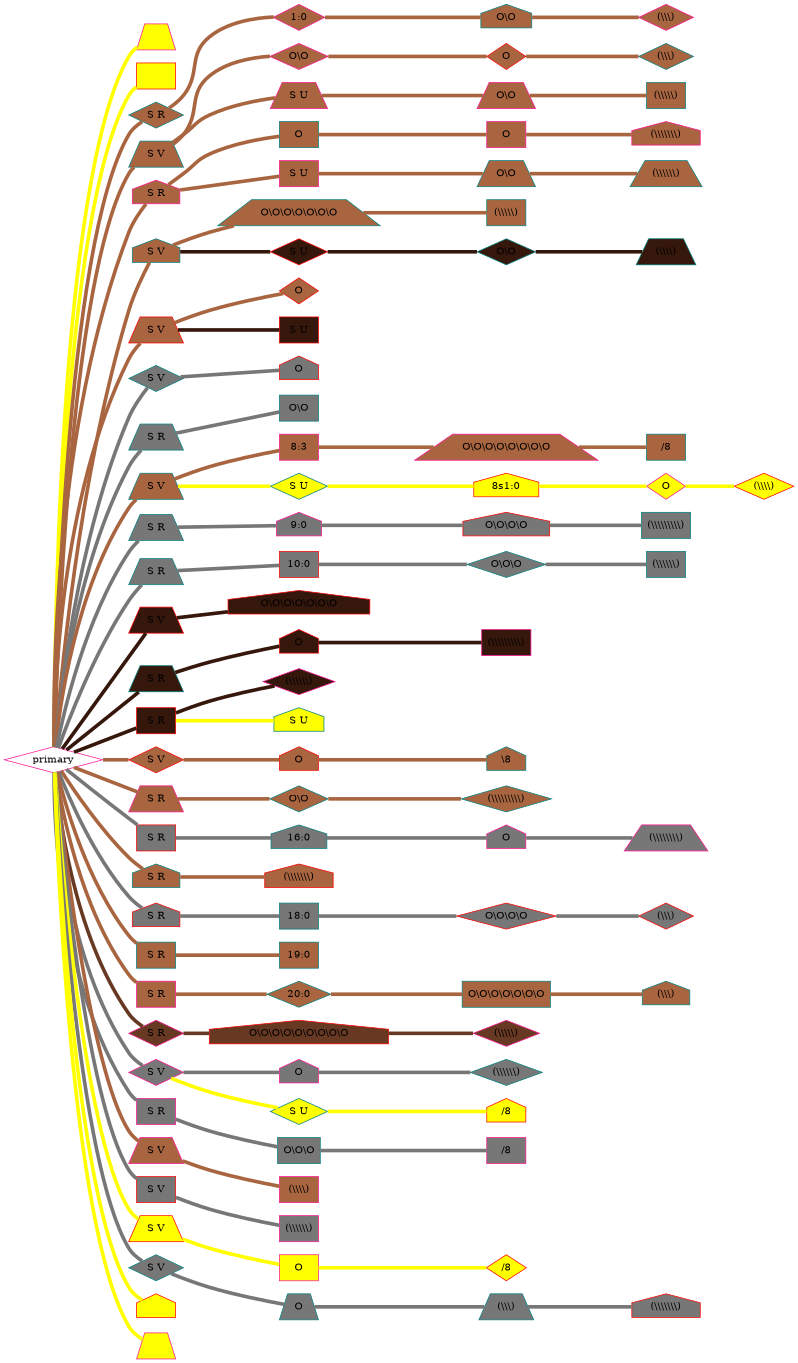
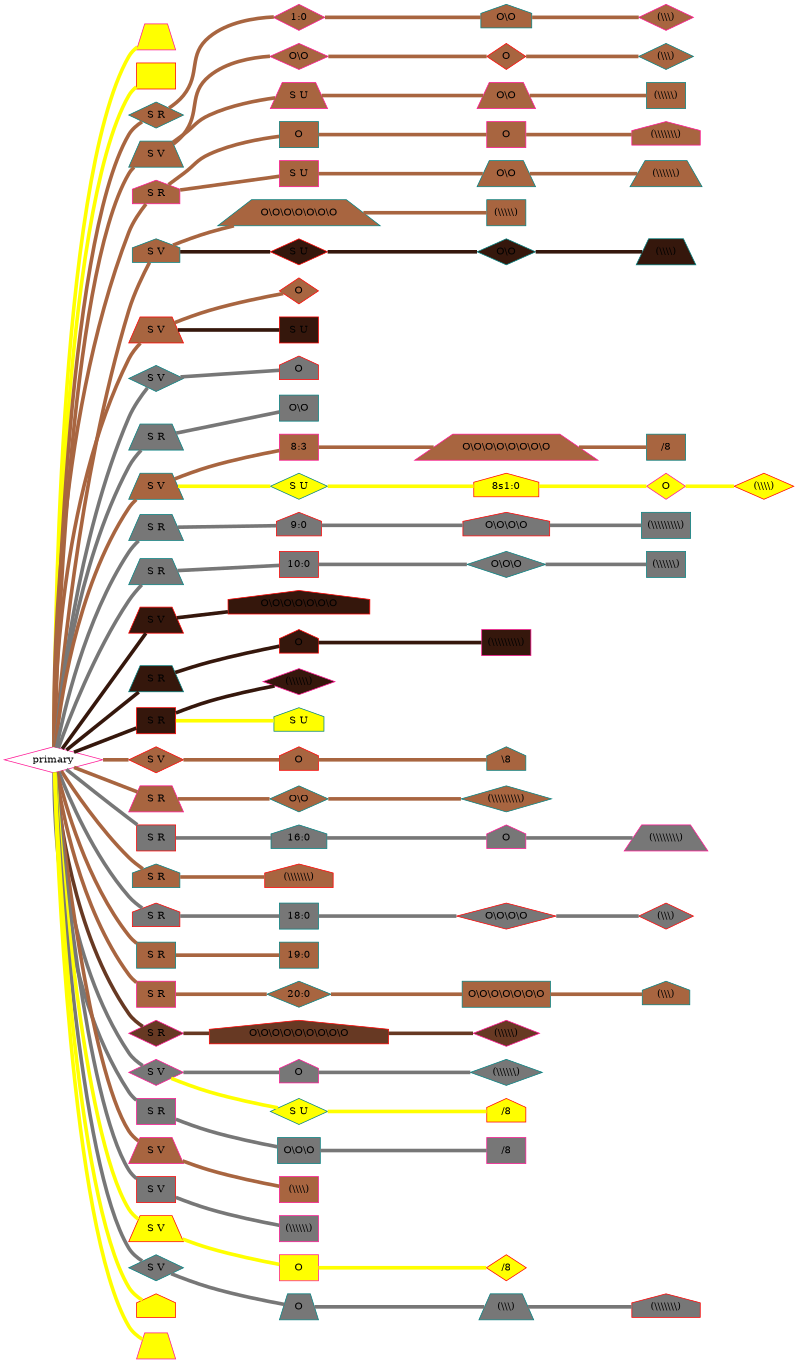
node "9:0": color deeppink -> red
